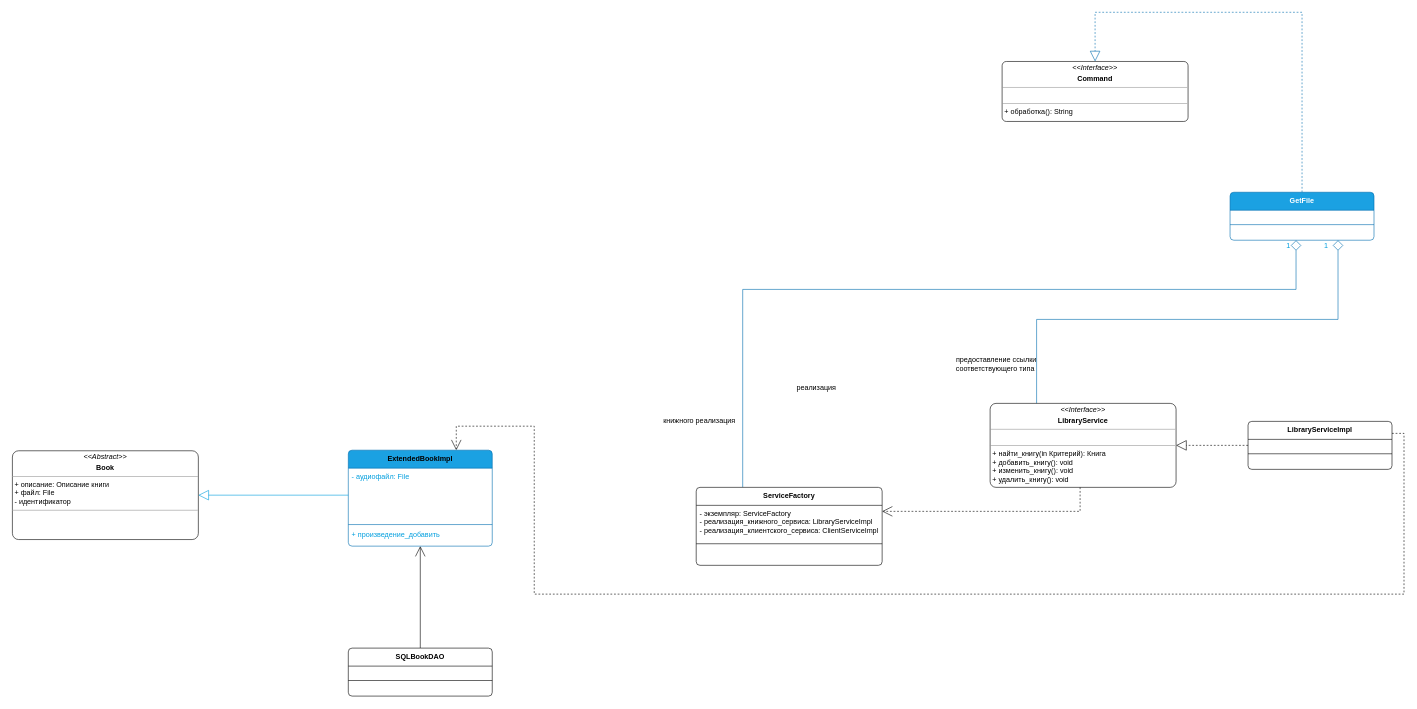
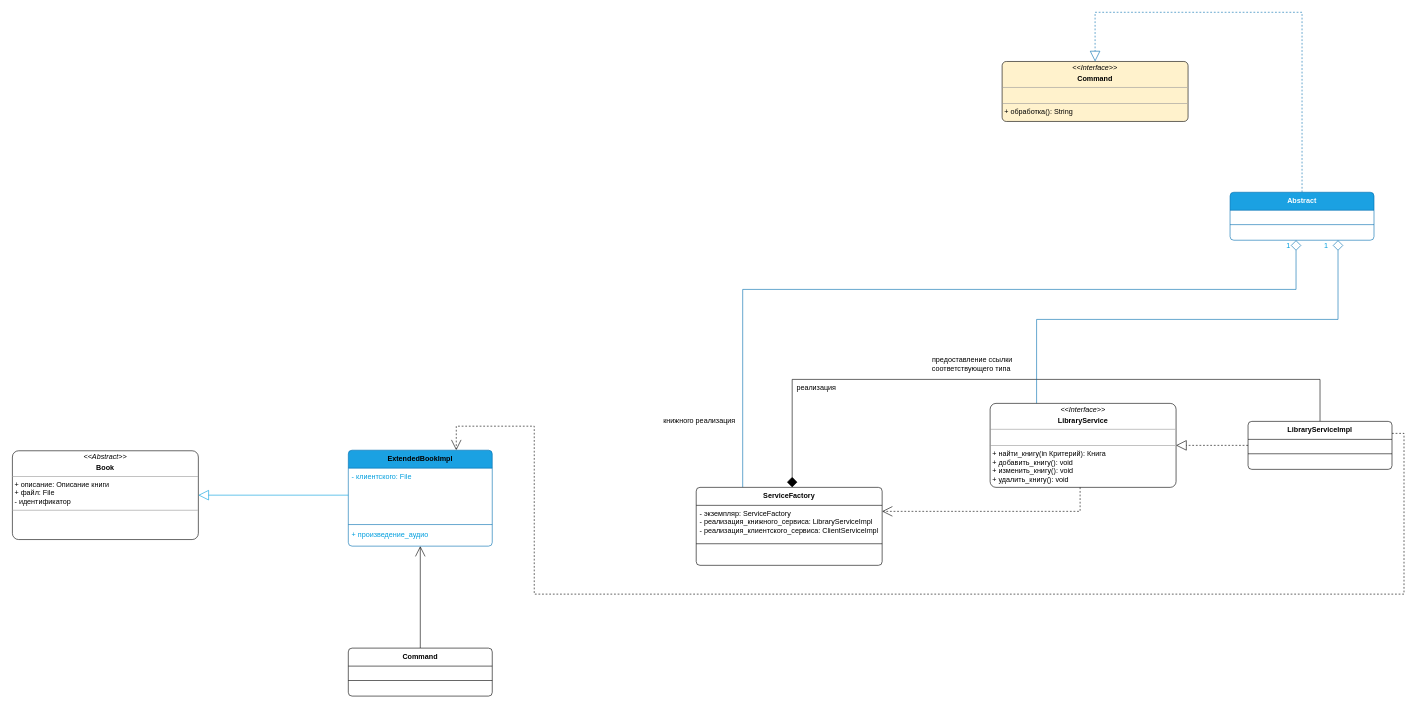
node "<<Interface>> Command + обработка(): String": fillcolor #ffffff -> #fff2cc
node "GetFile": label "GetFile" -> "Abstract"
node "предоставление ссылки соответствующего типа": moved (996, 365) -> (972, 365)
edge "LibraryServiceImpl" -> "ServiceFactory": added
node "- аудиофайл: File": label "- аудиофайл: File" -> "- клиентского: File"
node "+ произведение_добавить": label "+ произведение_добавить" -> "+ произведение_аудио"
node "SQLBookDAO": label "SQLBookDAO" -> "Command"
